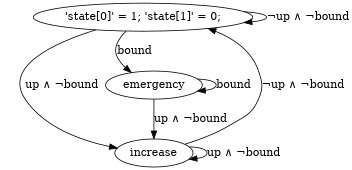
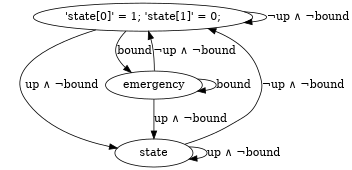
edge "emergency" -> "'state[0]' = 1; 'state[1]' = 0;": added, label "¬up ∧ ¬bound"
node "increase": label "increase" -> "state"
